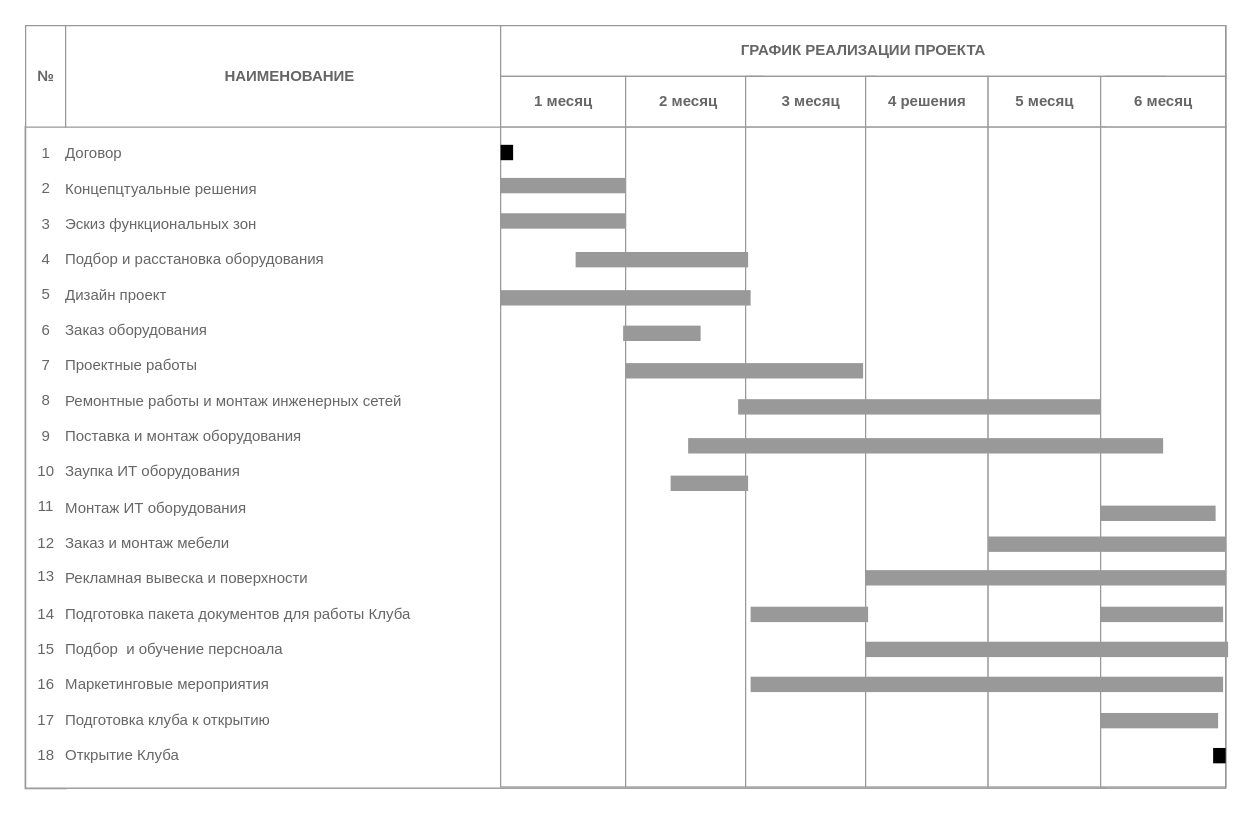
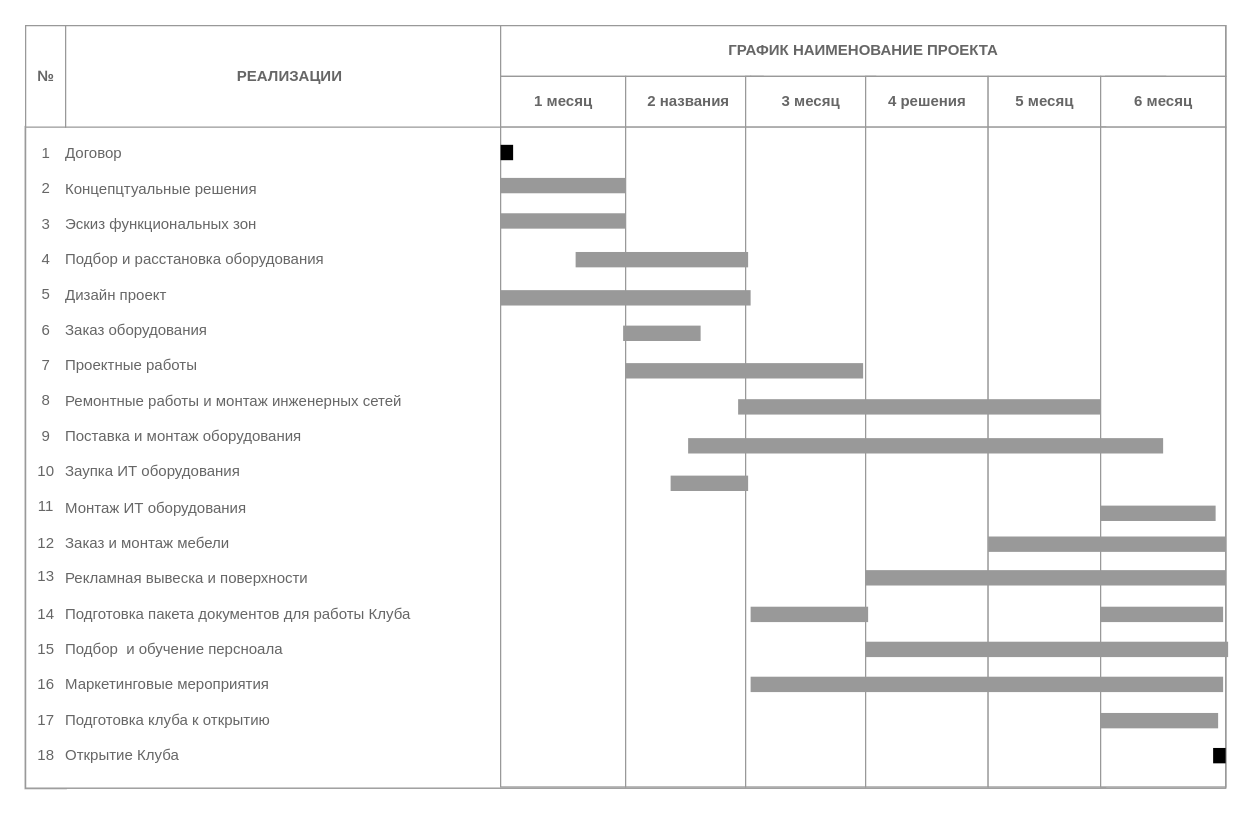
node "ГРАФИК РЕАЛИЗАЦИИ ПРОЕКТА": label "ГРАФИК РЕАЛИЗАЦИИ ПРОЕКТА" -> "ГРАФИК НАИМЕНОВАНИЕ ПРОЕКТА"
node "НАИМЕНОВАНИЕ": label "НАИМЕНОВАНИЕ" -> "РЕАЛИЗАЦИИ"
node "2 месяц": label "2 месяц" -> "2 названия"
